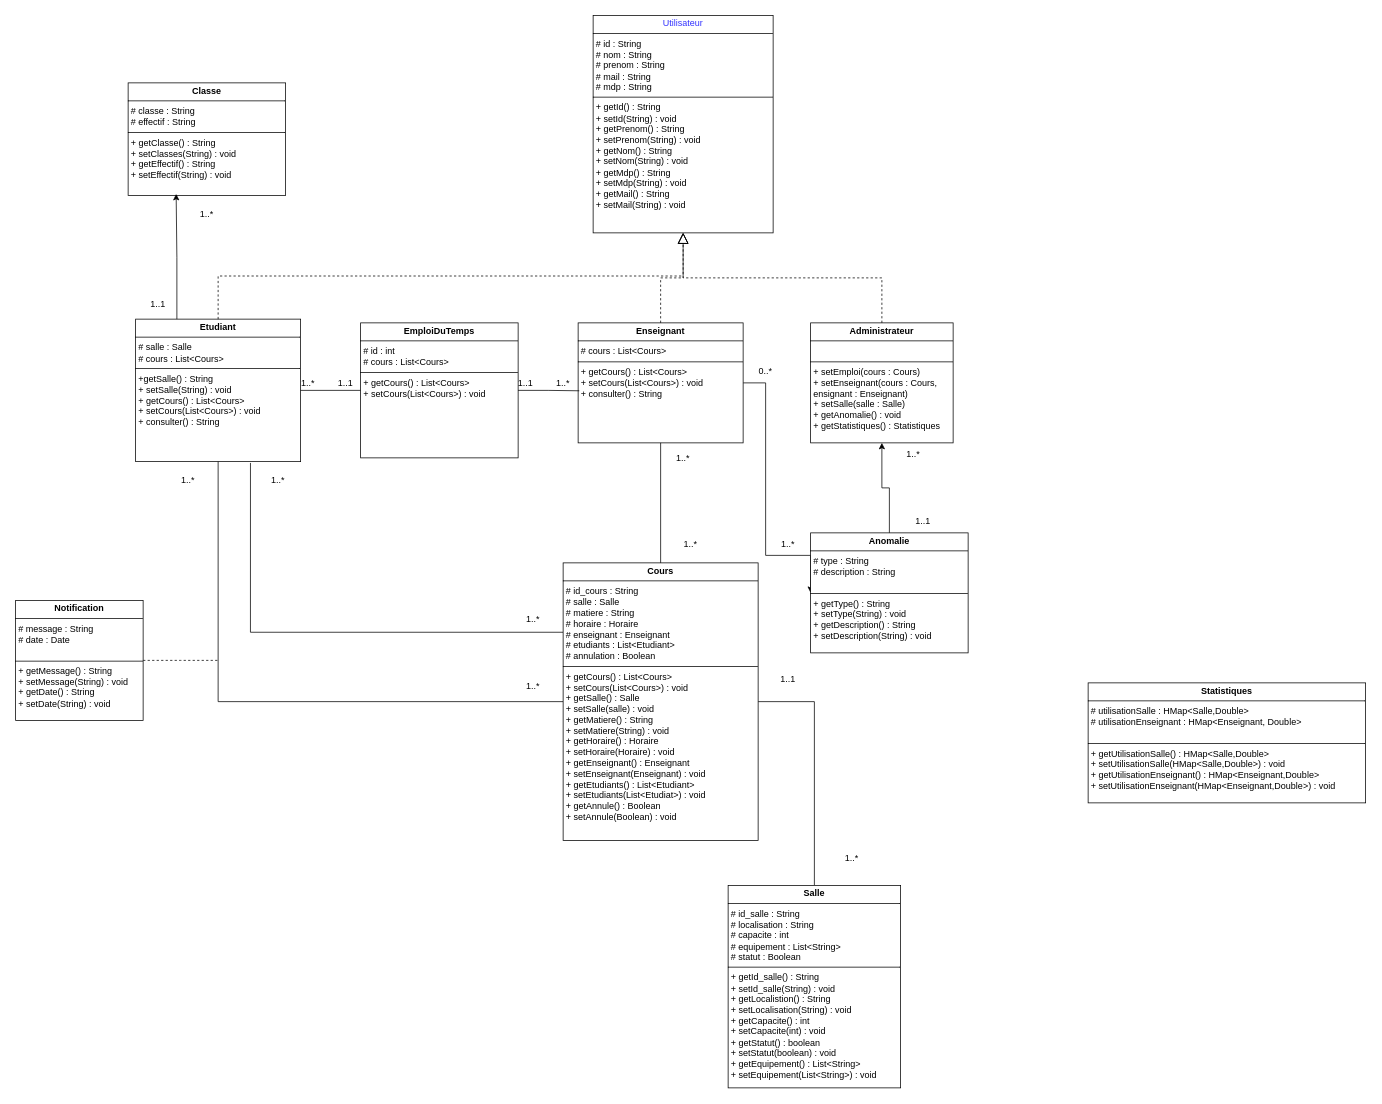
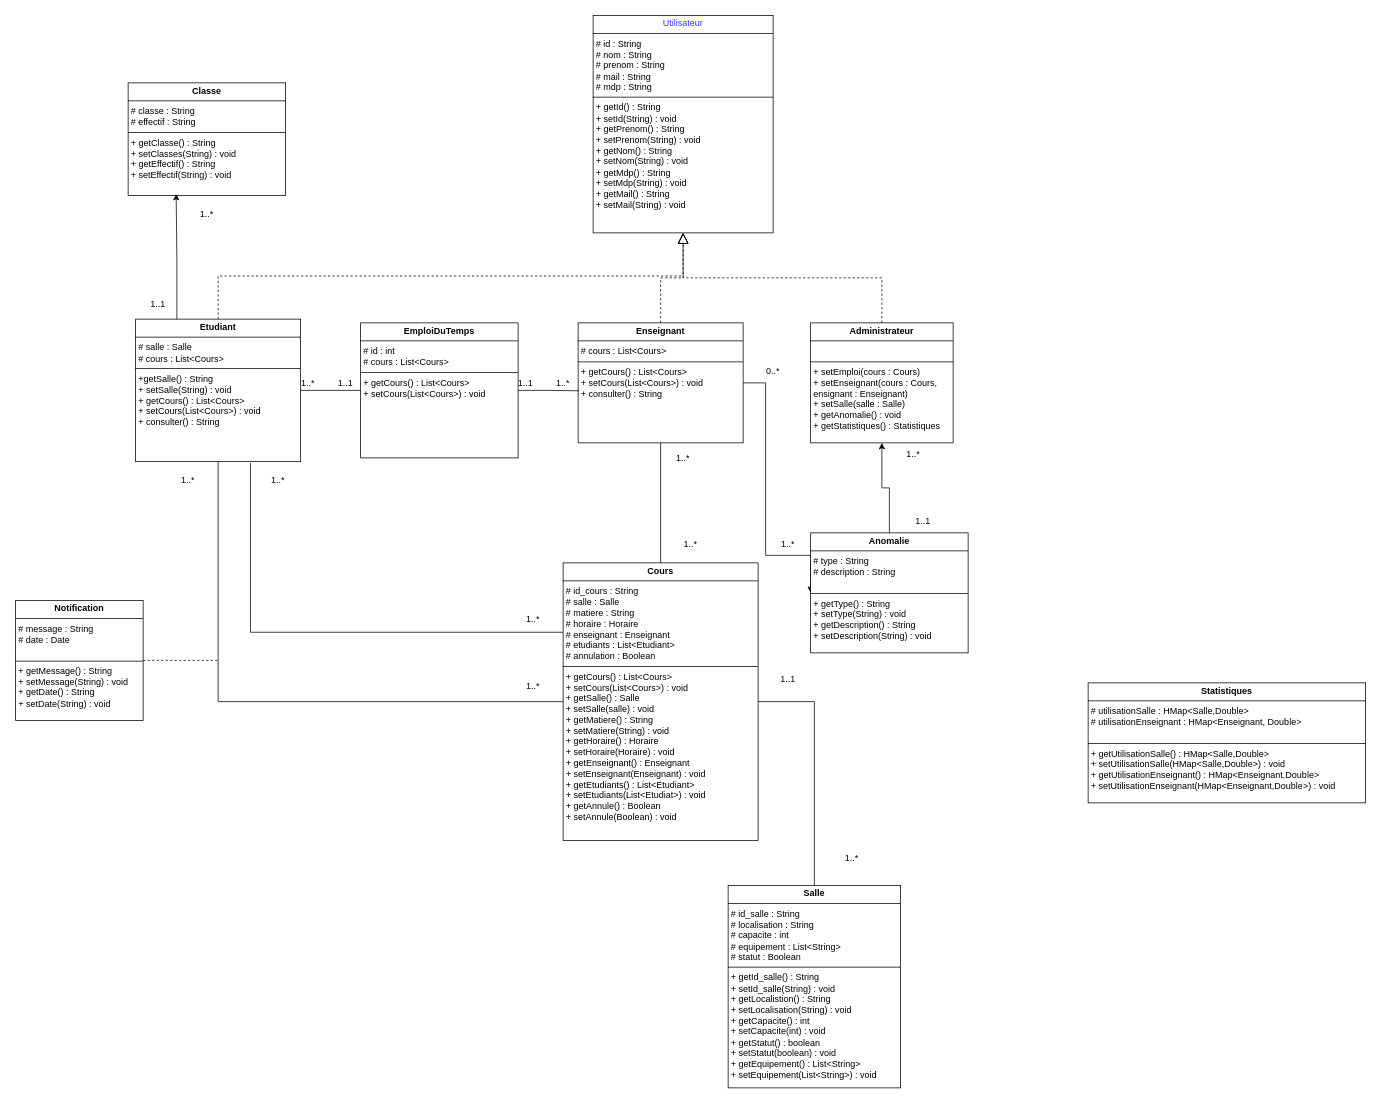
node "0..*": moved (765, 372) -> (773, 372)
